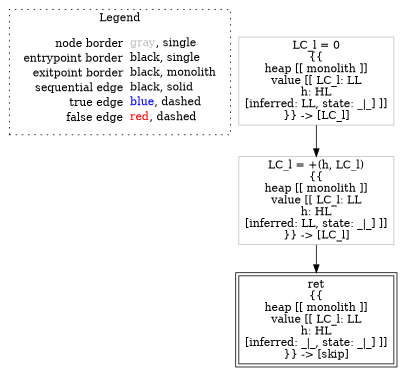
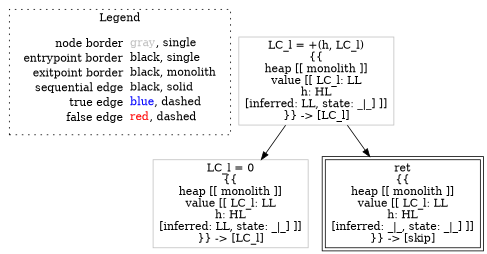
edge "LC_l = 0" -> "LC_l = +(h, LC_l)": reversed
